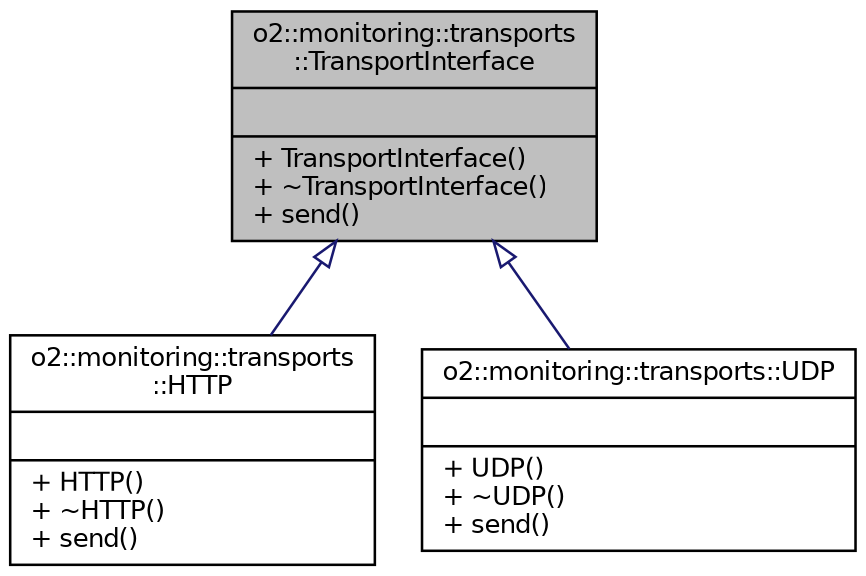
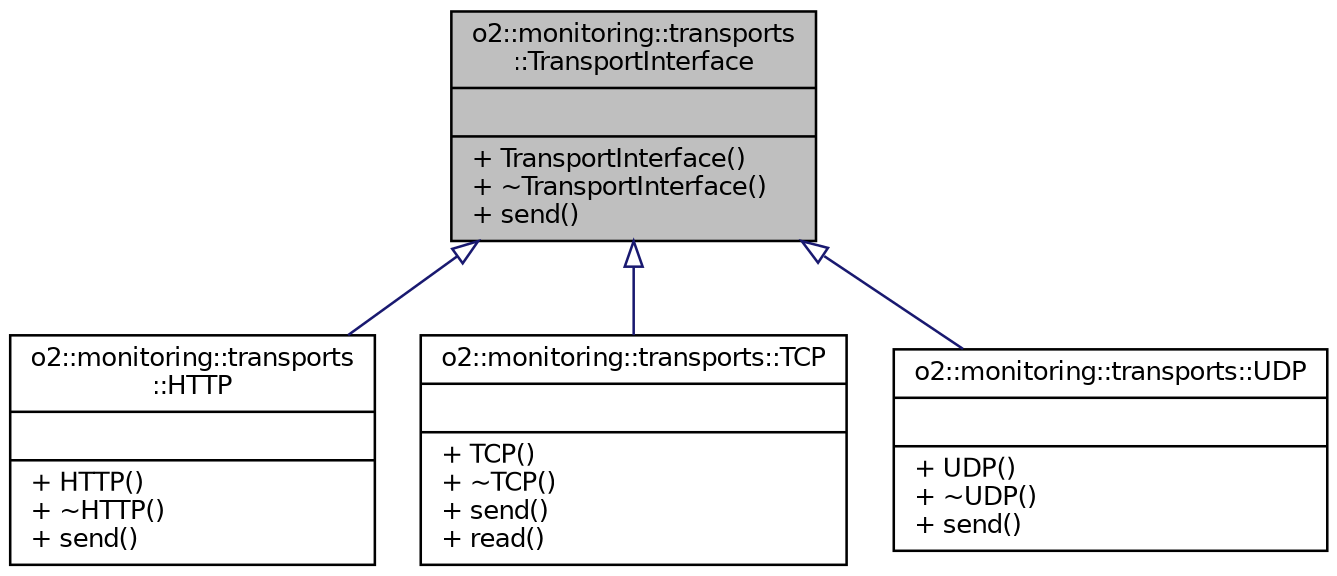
node "o2::monitoring::transports::TCP": added
